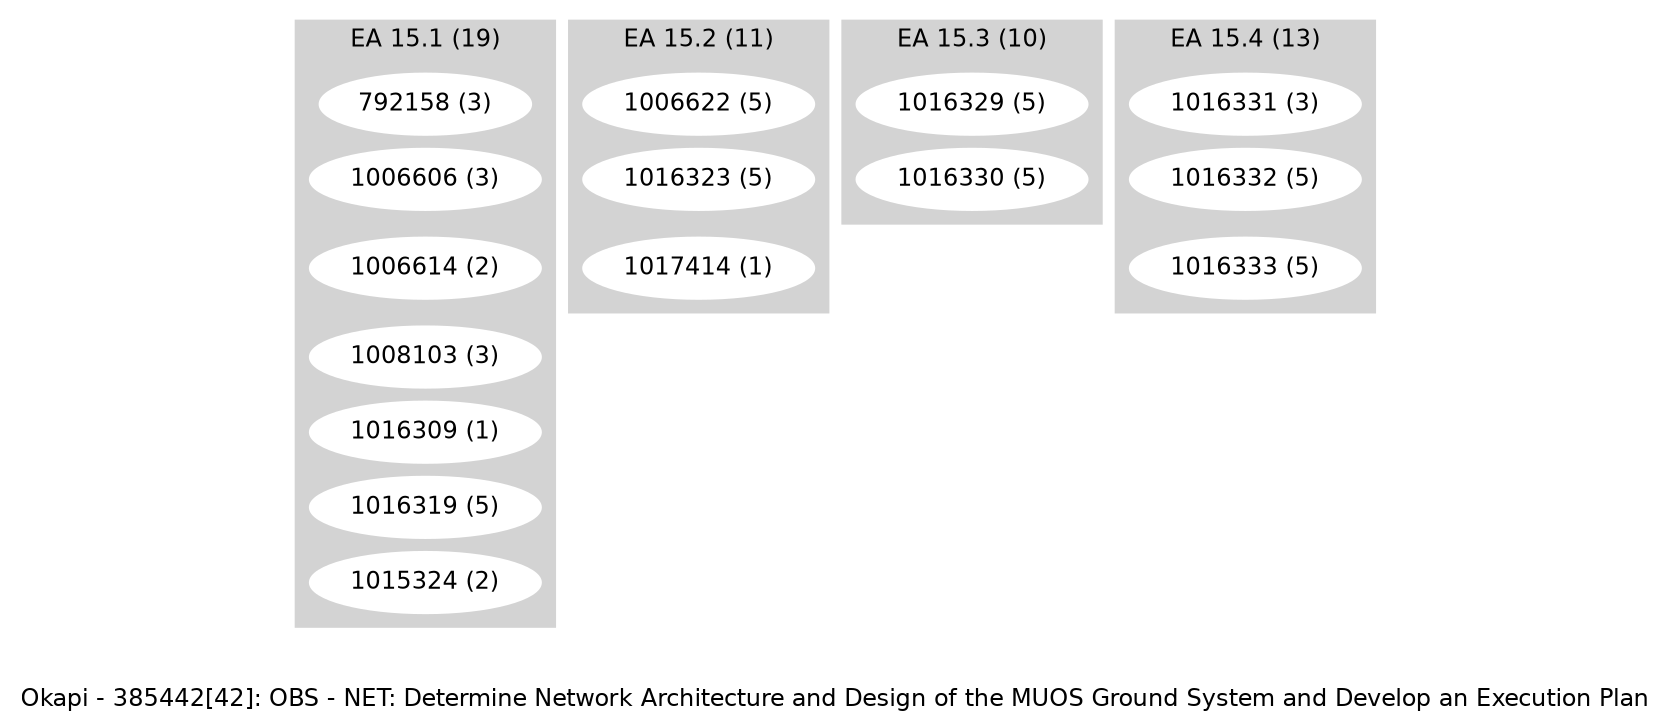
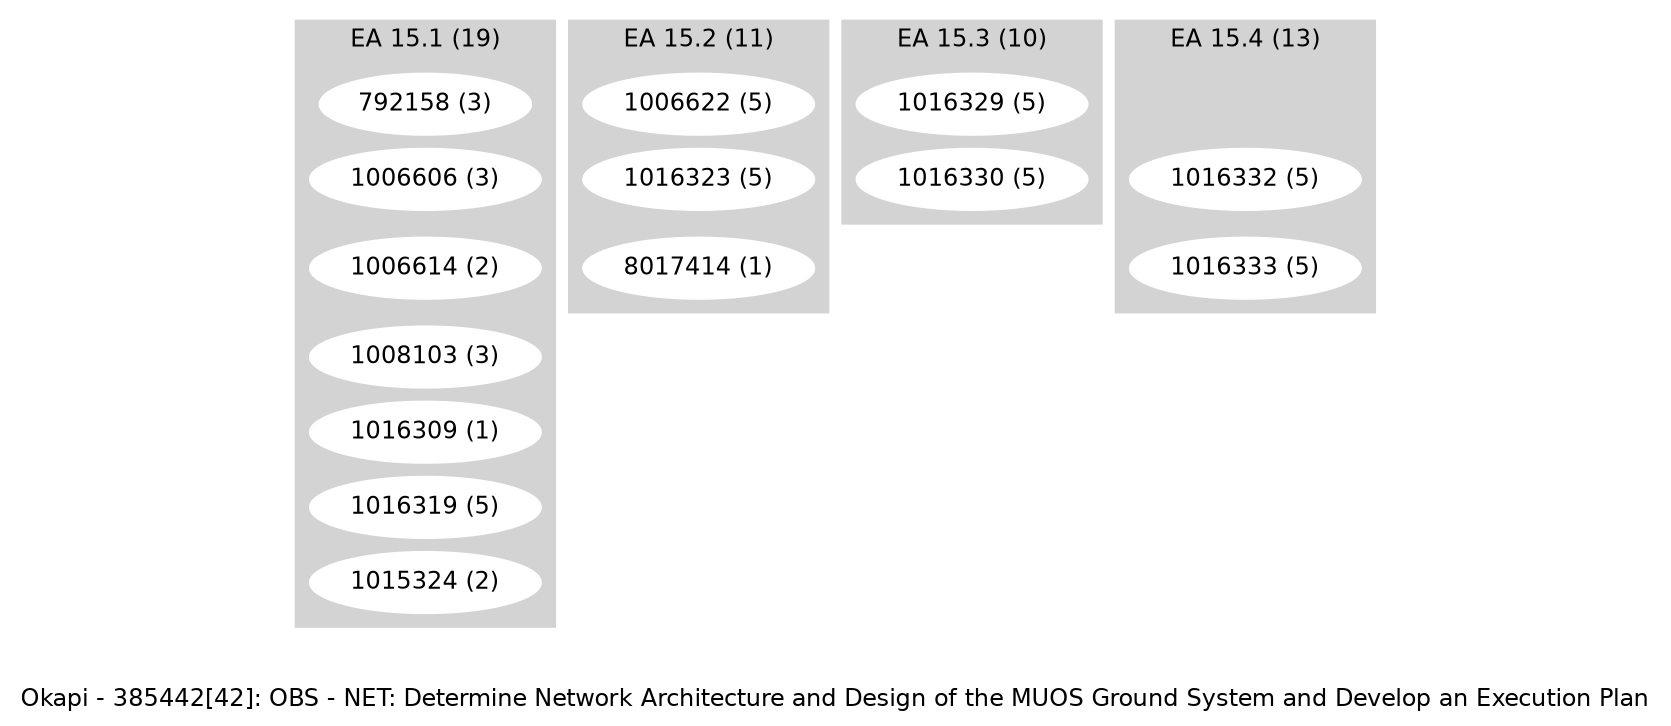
node "1016331 (3)": removed
node "1017414 (1)": label "1017414 (1)" -> "8017414 (1)"
